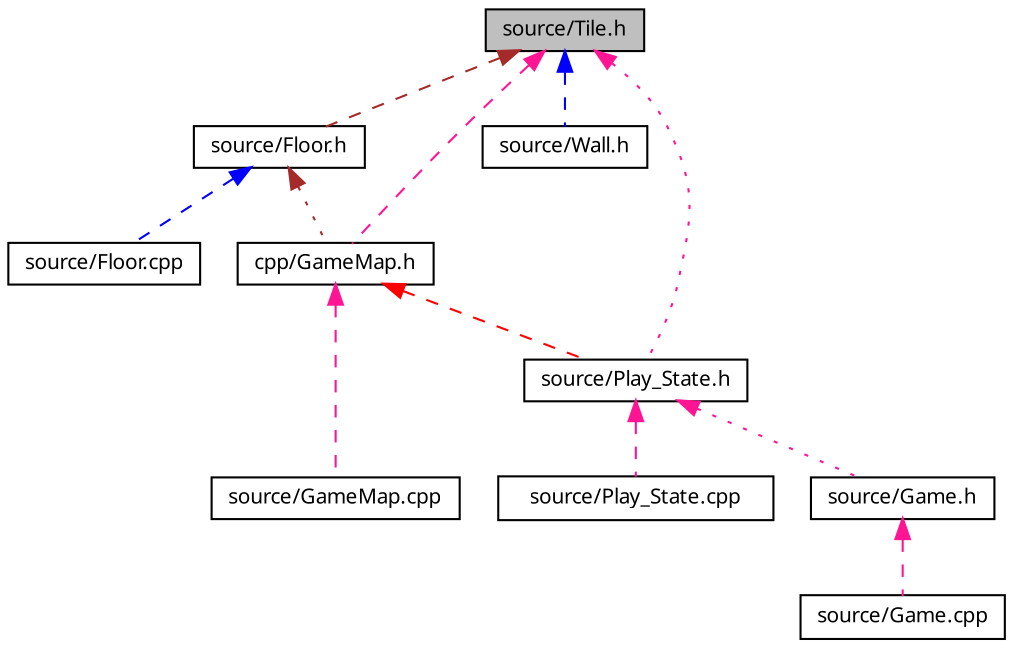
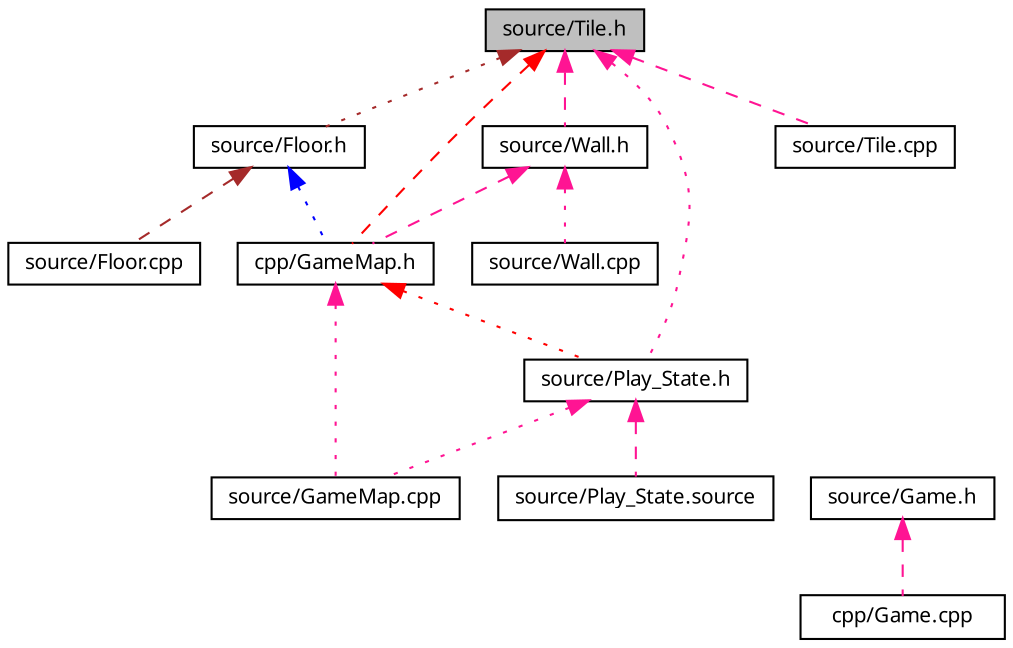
edge "source/Floor.h" -> "source/Tile.h": style dashed -> dotted
edge "source/Wall.h" -> "source/Tile.h": color blue -> deeppink
node "source/Tile.cpp": added
edge "cpp/GameMap.h" -> "source/Tile.h": color deeppink -> red
edge "cpp/GameMap.h" -> "source/Wall.h": added
edge "source/Floor.cpp" -> "source/Floor.h": color blue -> brown
edge "cpp/GameMap.h" -> "source/Floor.h": color brown -> blue
node "source/Wall.cpp": added
edge "source/Play_State.h" -> "cpp/GameMap.h": style dashed -> dotted
edge "source/GameMap.cpp" -> "cpp/GameMap.h": style dashed -> dotted
edge "source/Game.h" -> "source/Play_State.h": now "source/GameMap.cpp" -> "source/Play_State.h"
node "source/Play_State.cpp": label "source/Play_State.cpp" -> "source/Play_State.source"
node "source/Game.cpp": label "source/Game.cpp" -> "cpp/Game.cpp"
